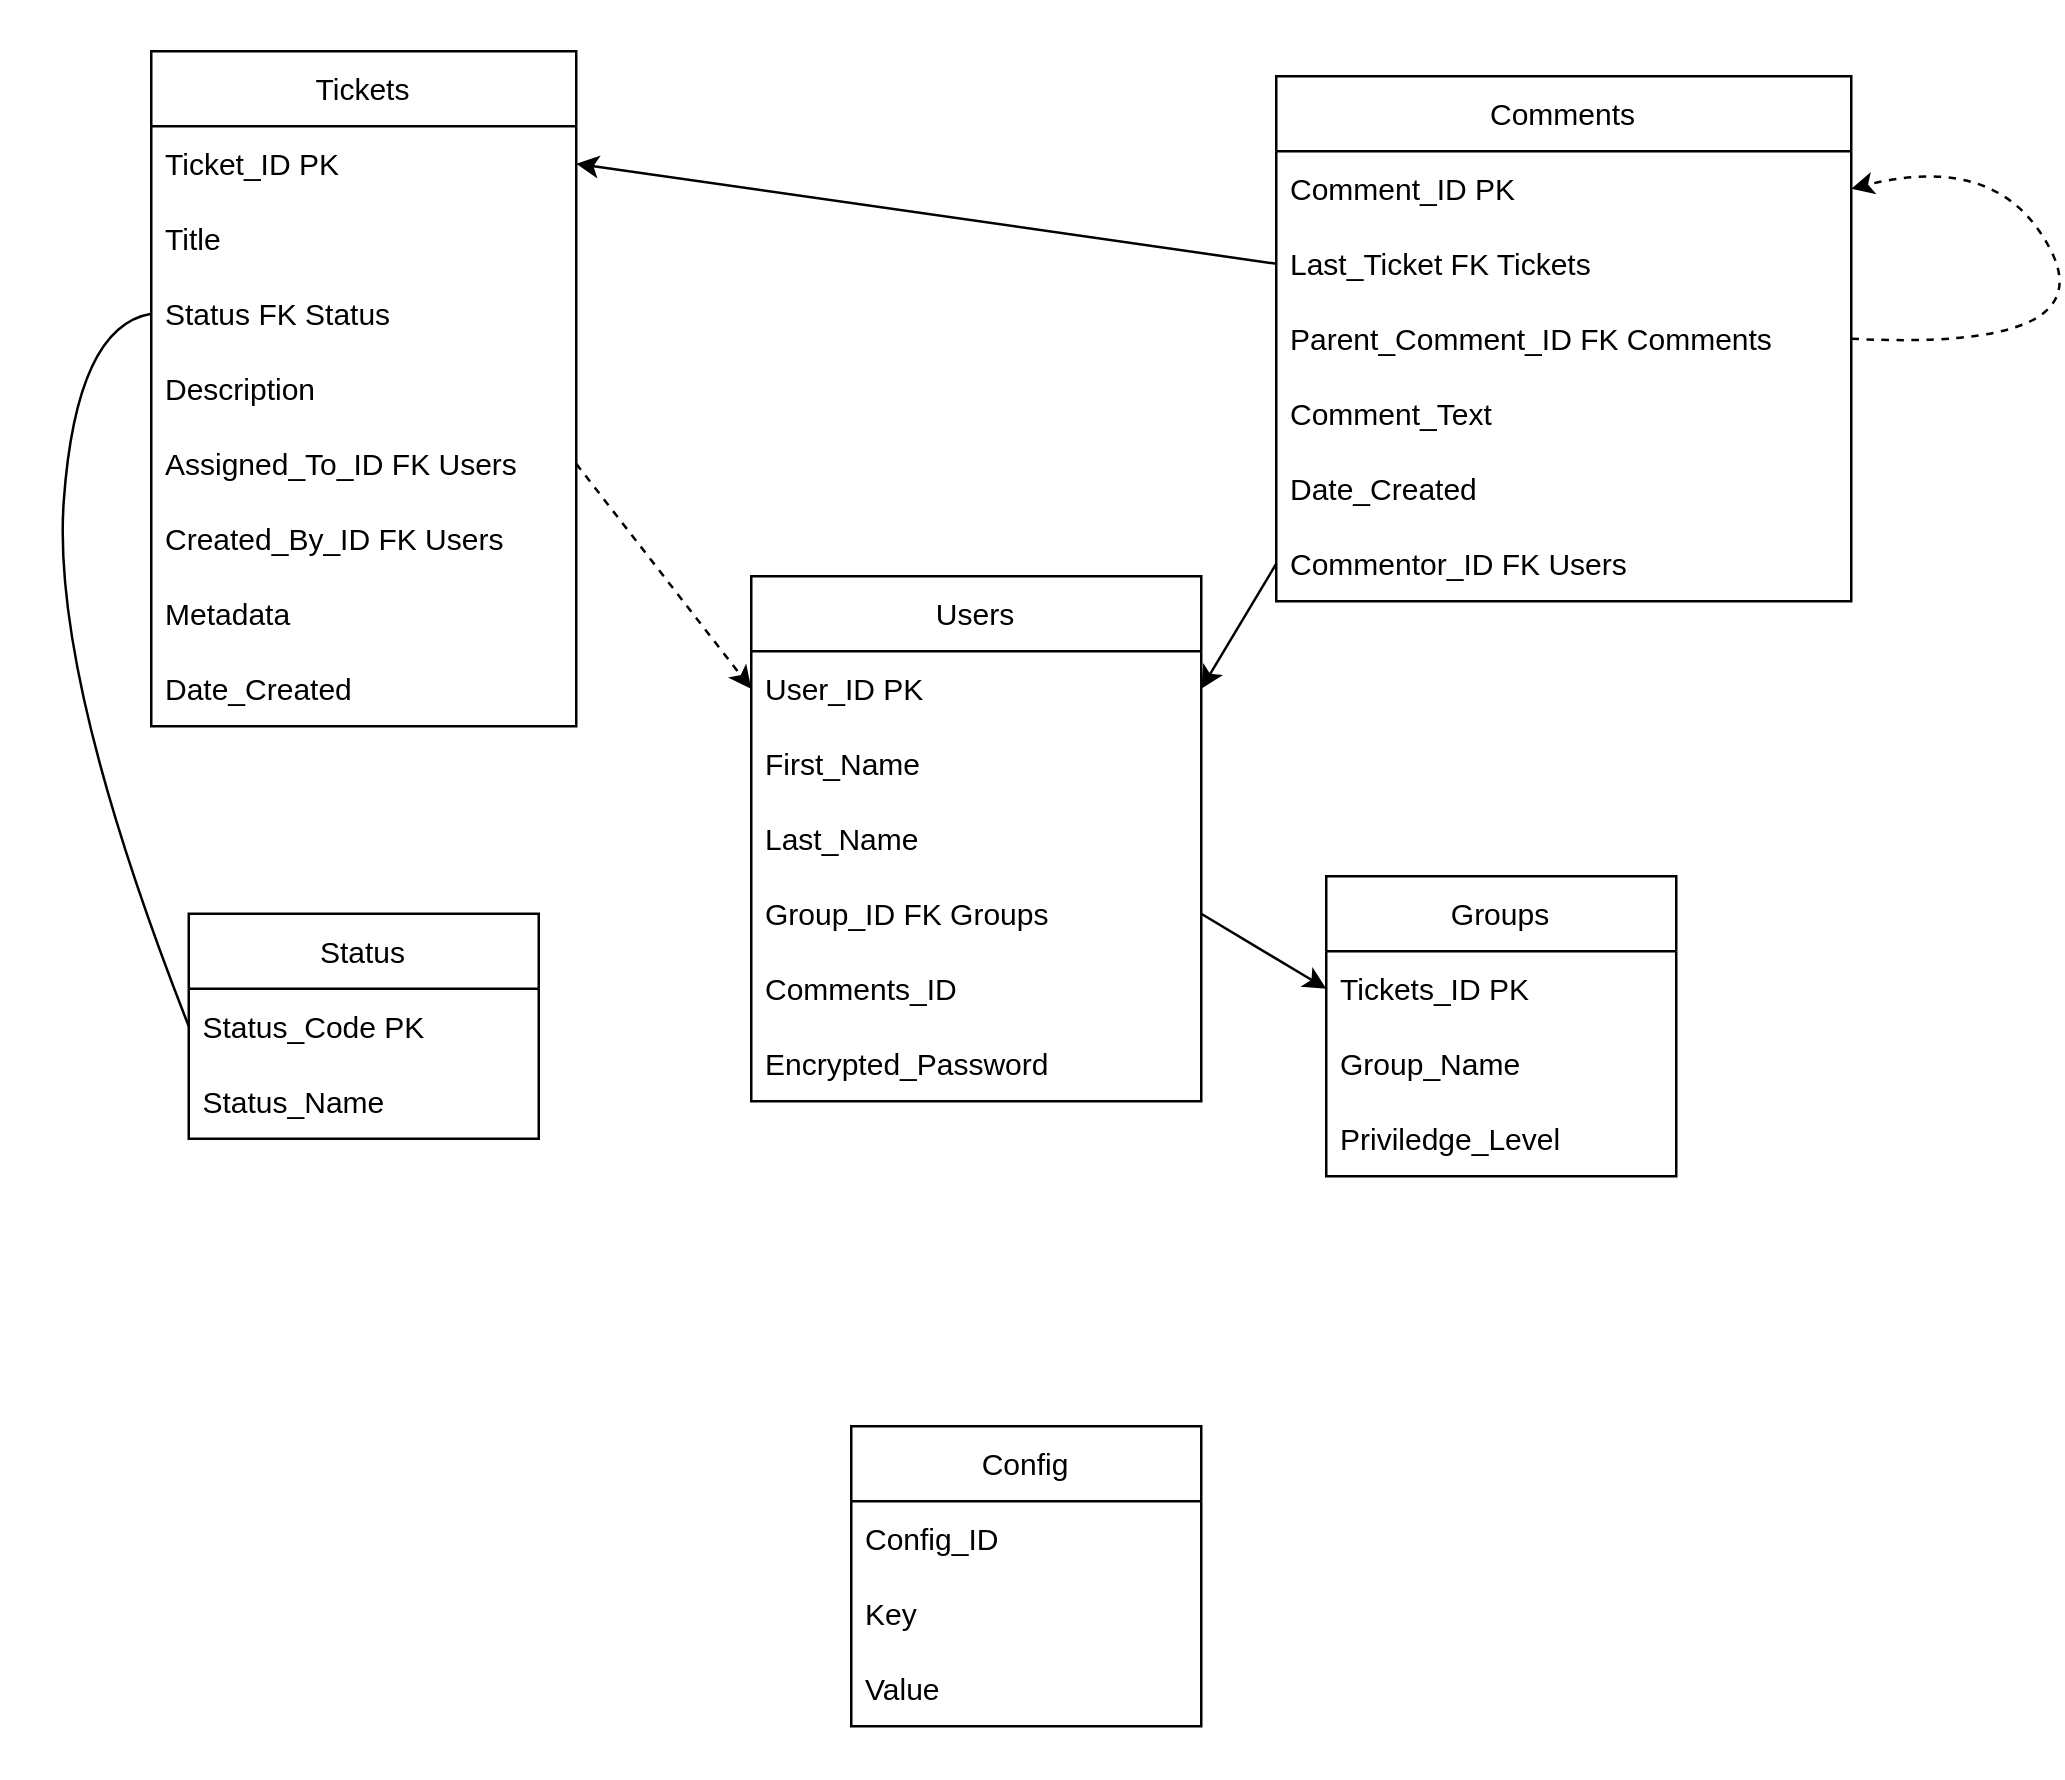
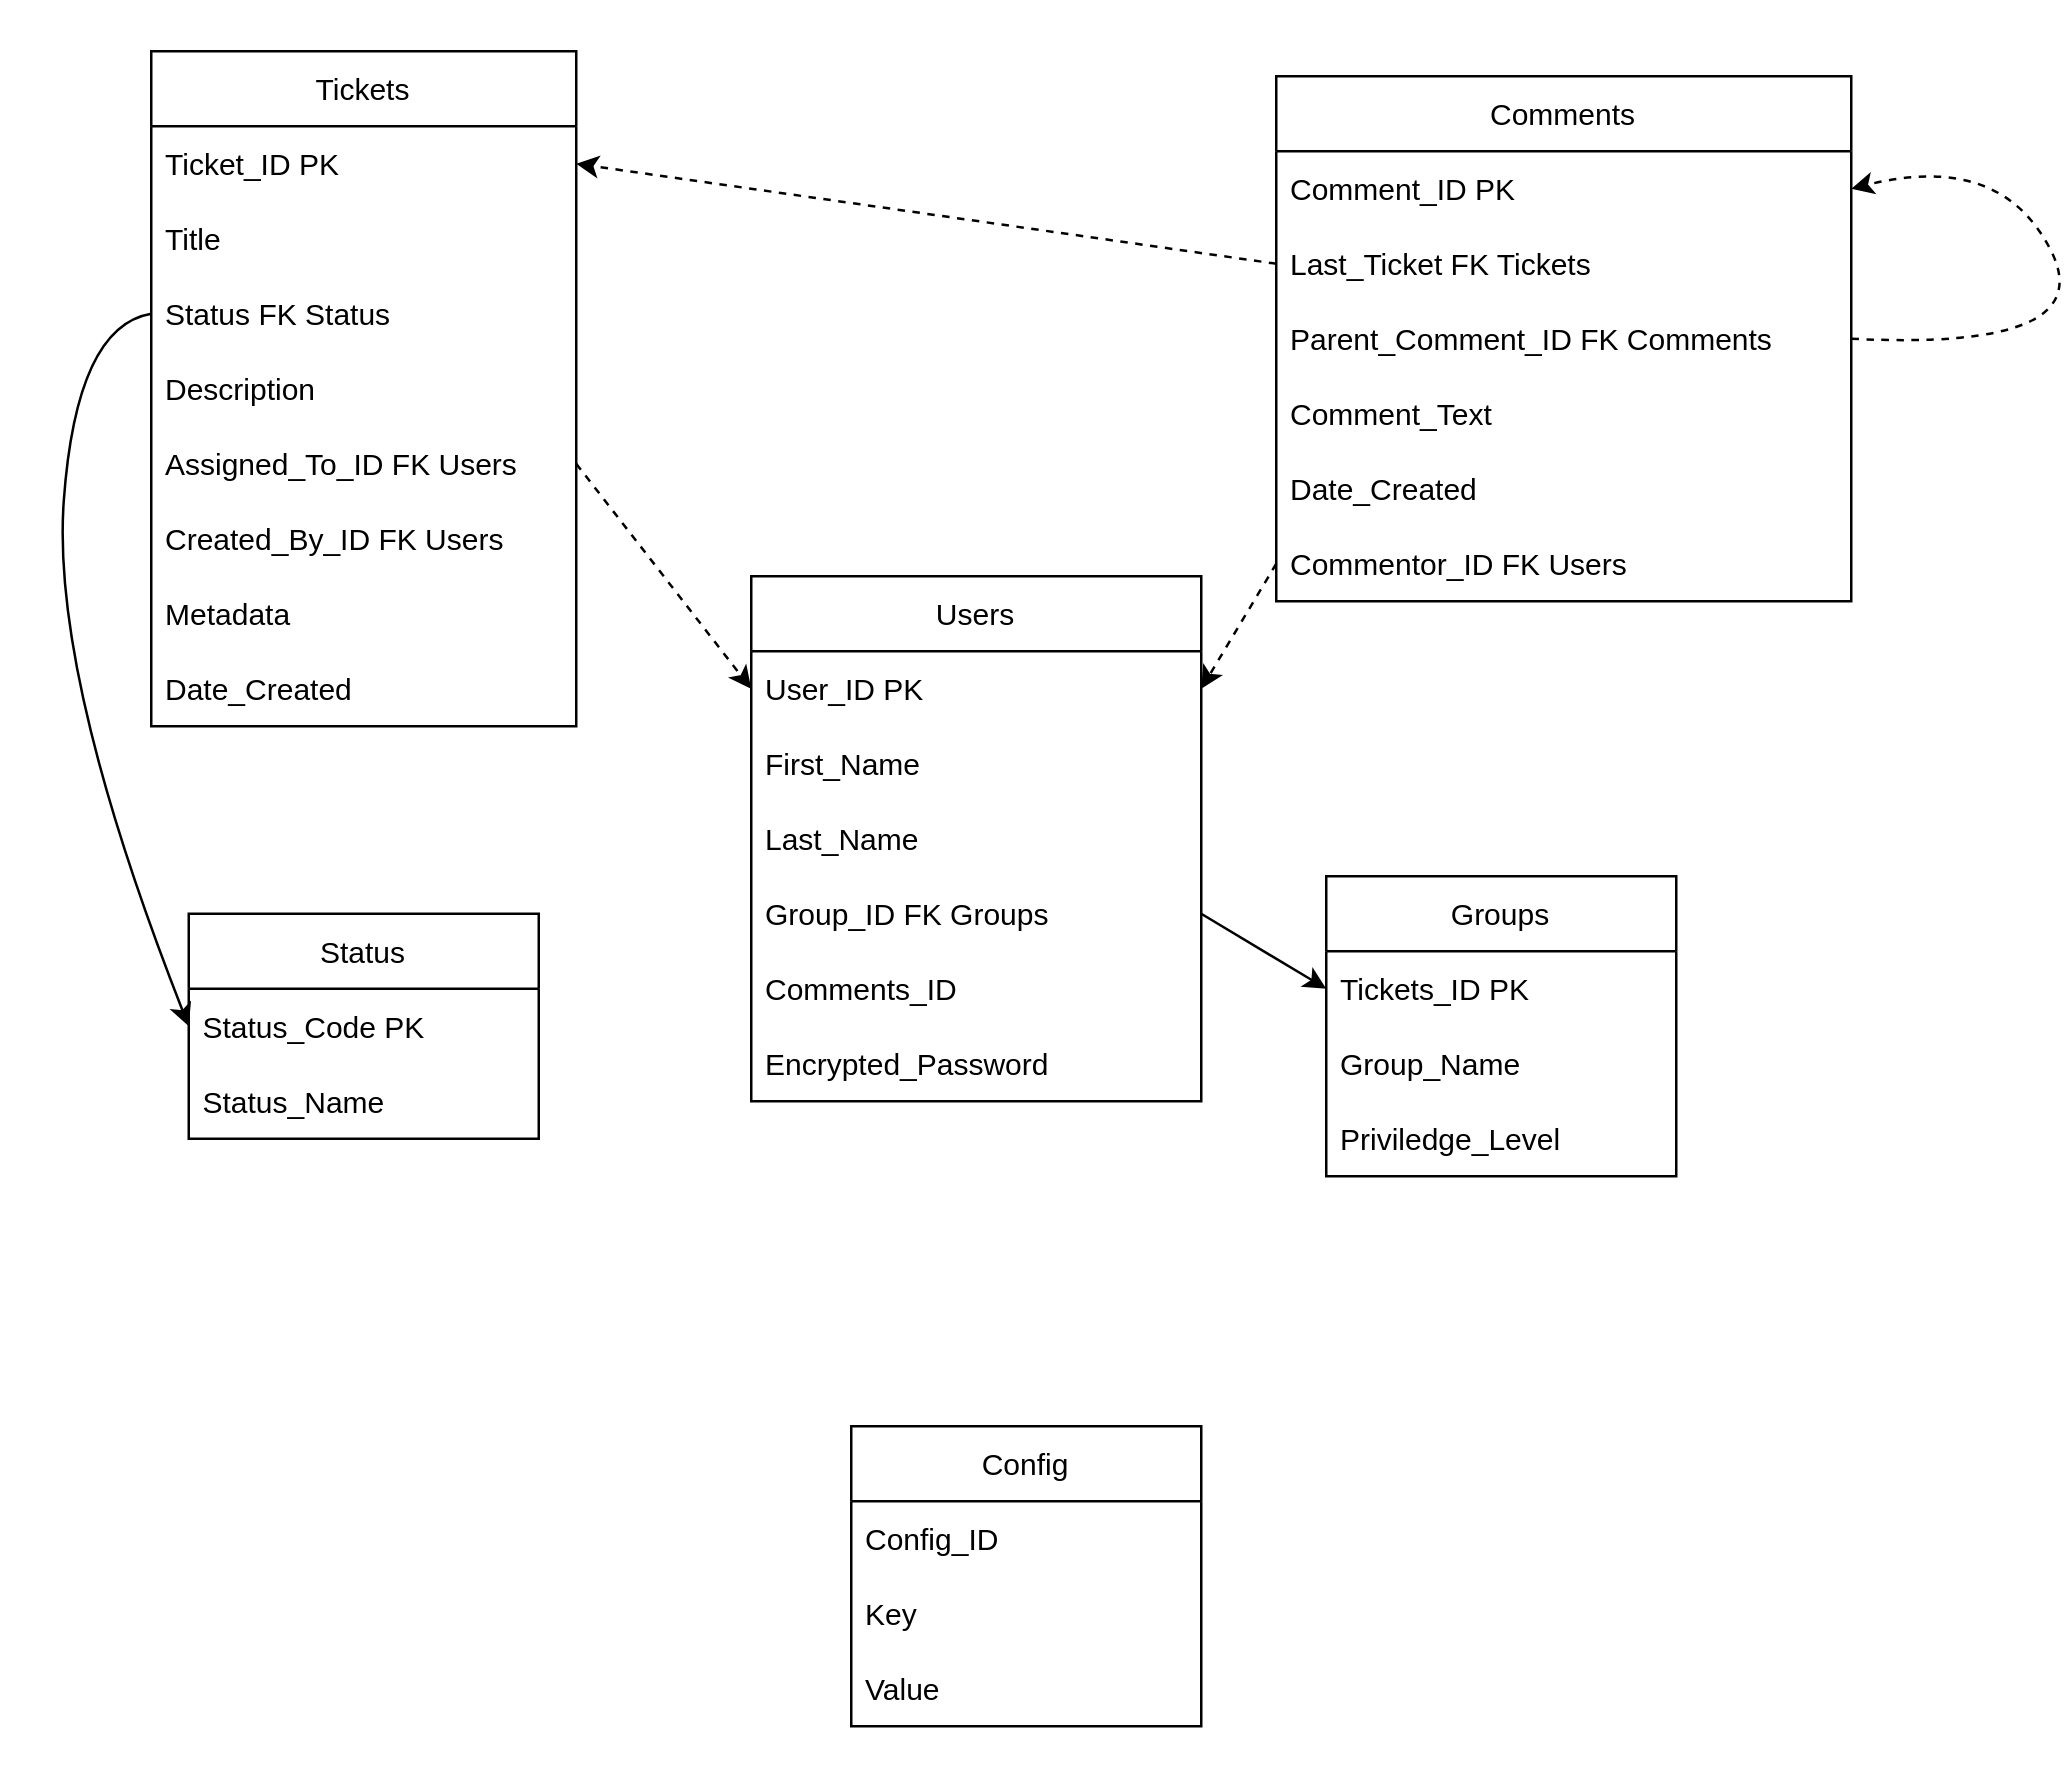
edge "Last_Ticket FK Tickets" -> "Ticket_ID PK": style solid -> dashed
edge "Commentor_ID FK Users" -> "User_ID PK": style solid -> dashed
edge "Status FK Status" -- "Status_Code PK": arrowhead none -> classic
